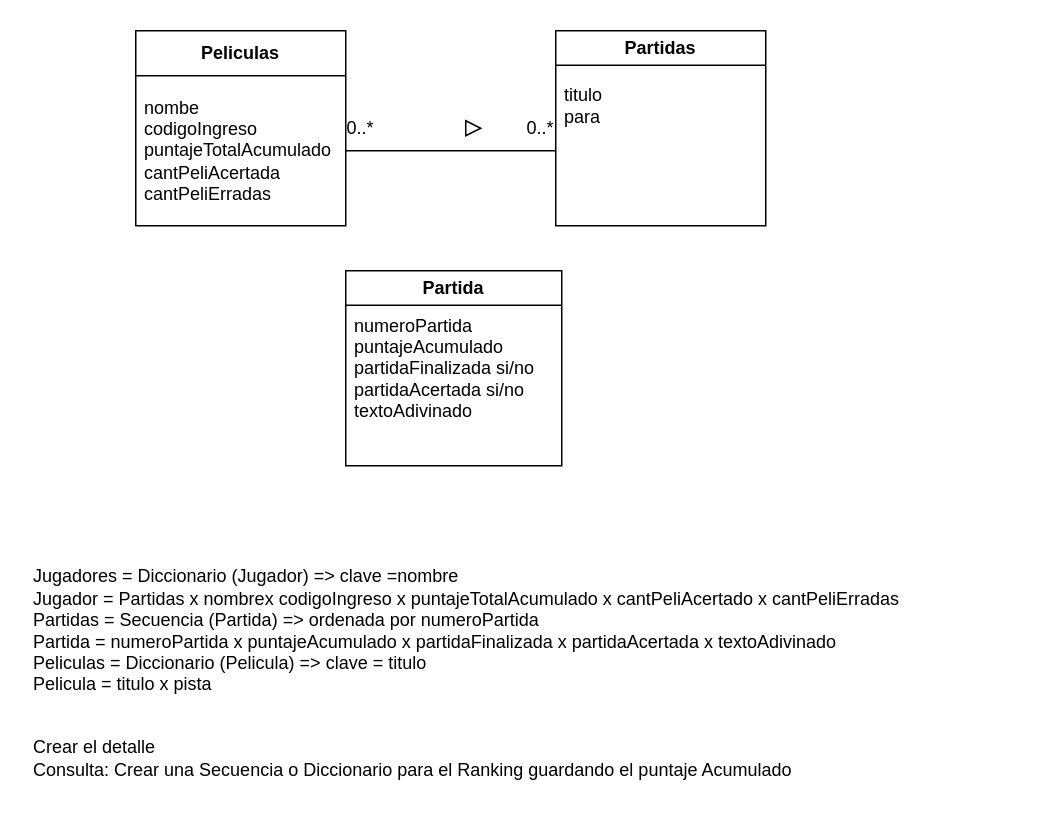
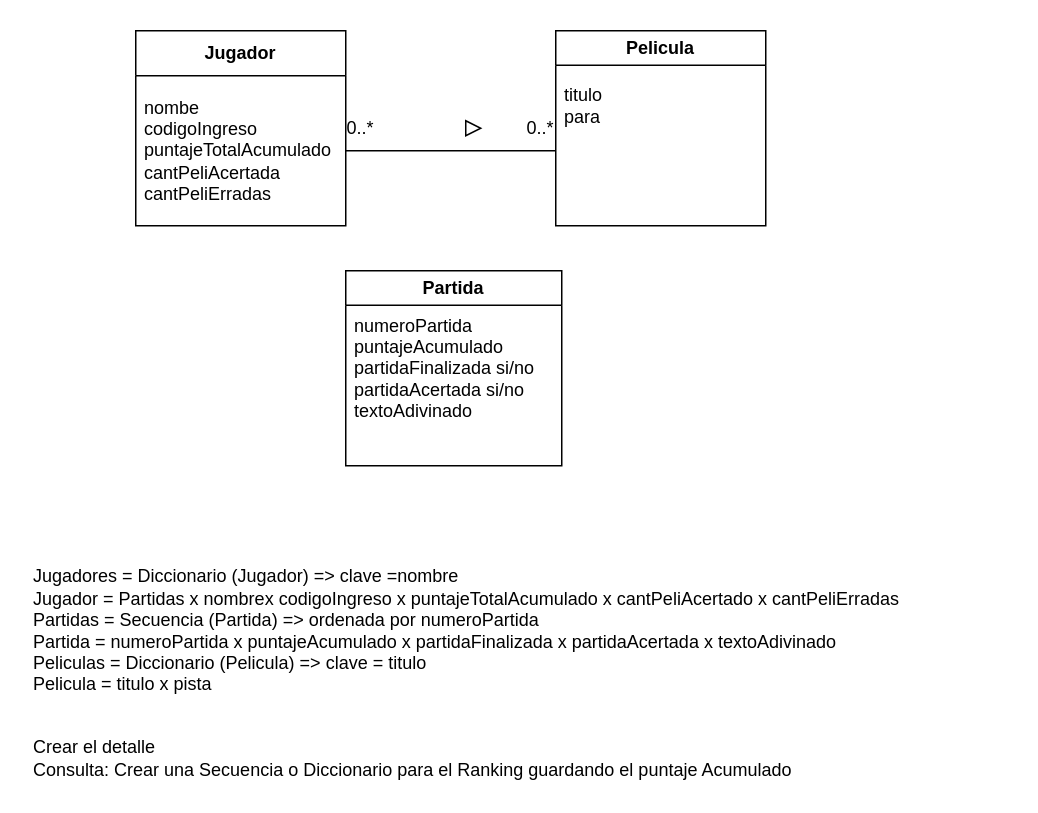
node "Partidas": label "Partidas" -> "Pelicula"
node "Peliculas": label "Peliculas" -> "Jugador"
